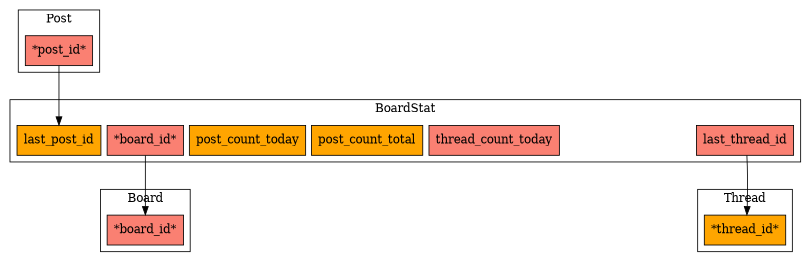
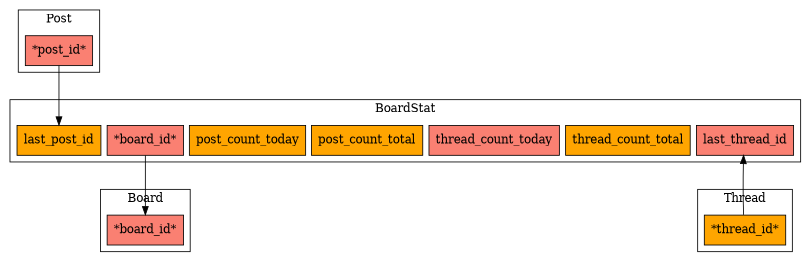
node "thread_count_total": added
edge "last_thread_id" -> "*thread_id*": reversed
